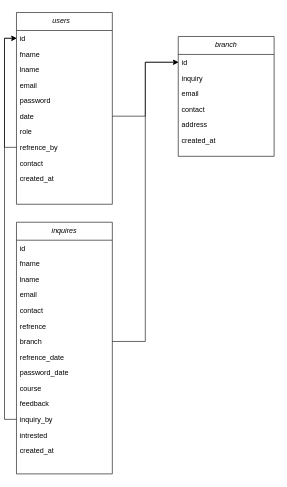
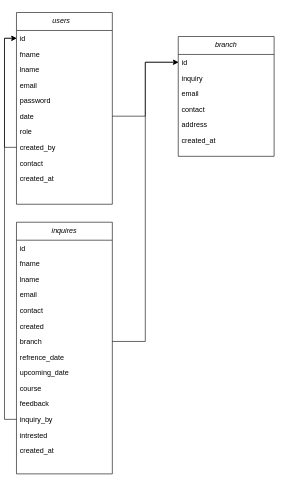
node "refrence_by": label "refrence_by" -> "created_by"
node "refrence": label "refrence" -> "created"
node "password_date": label "password_date" -> "upcoming_date"
